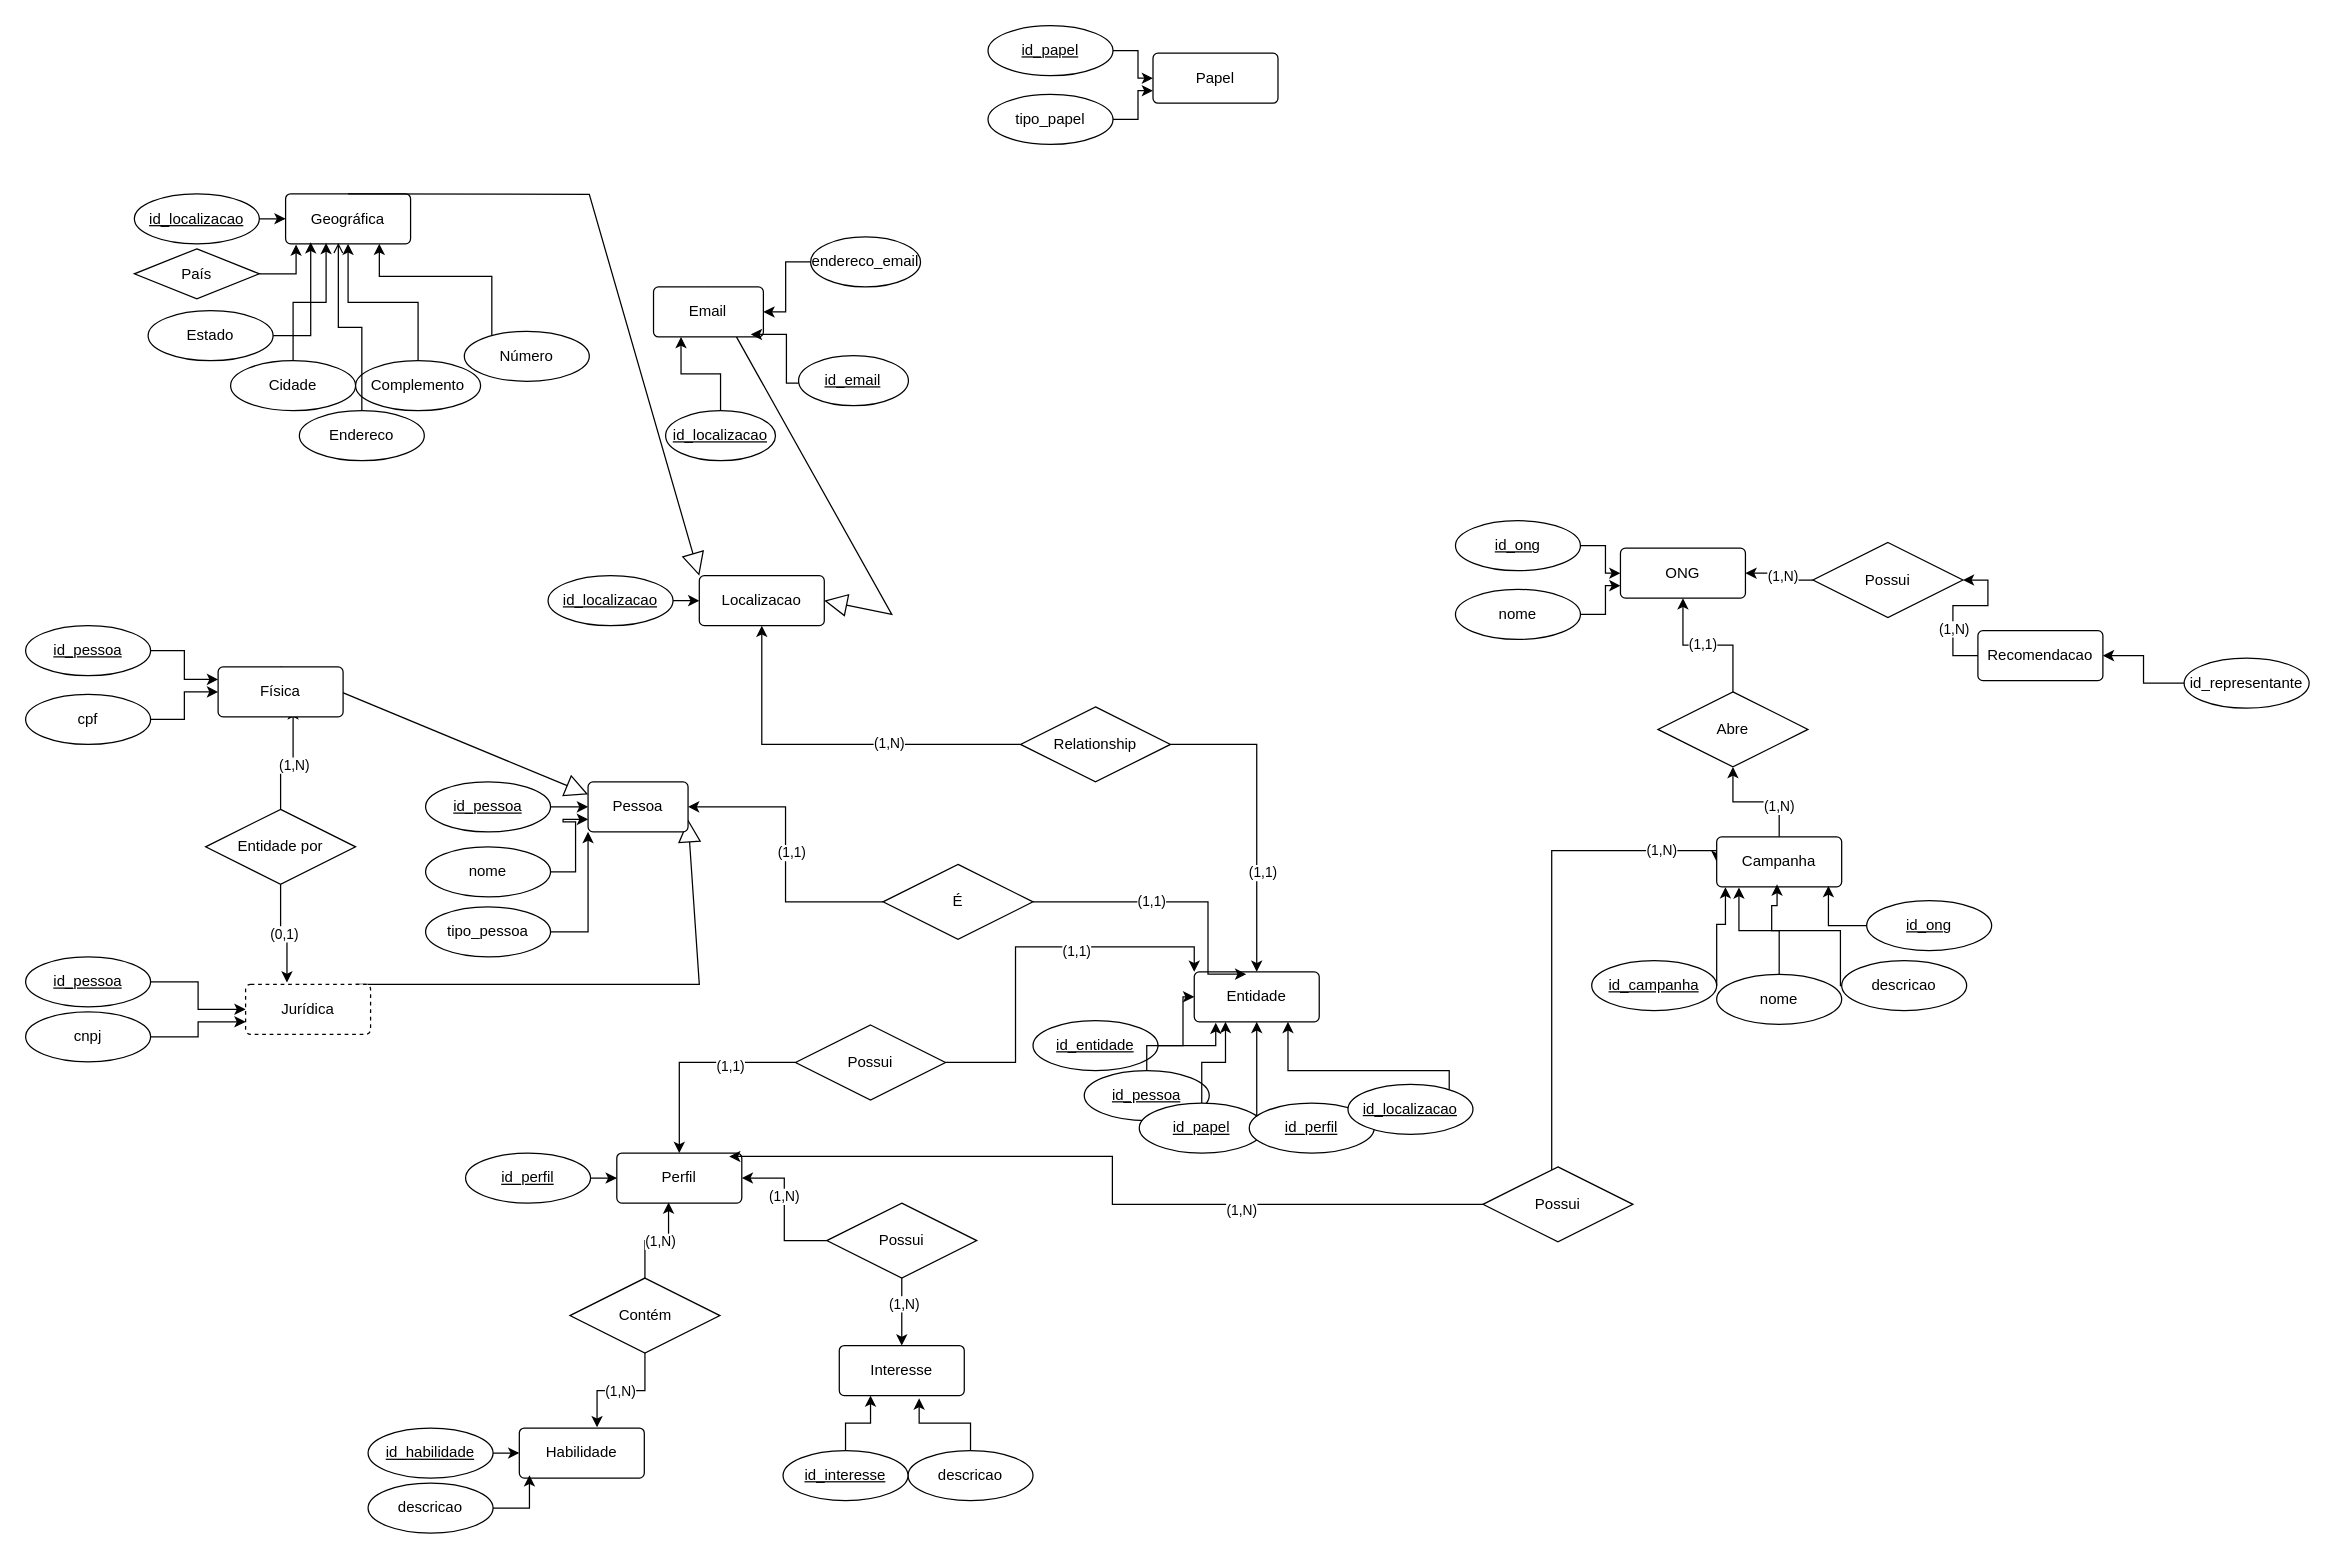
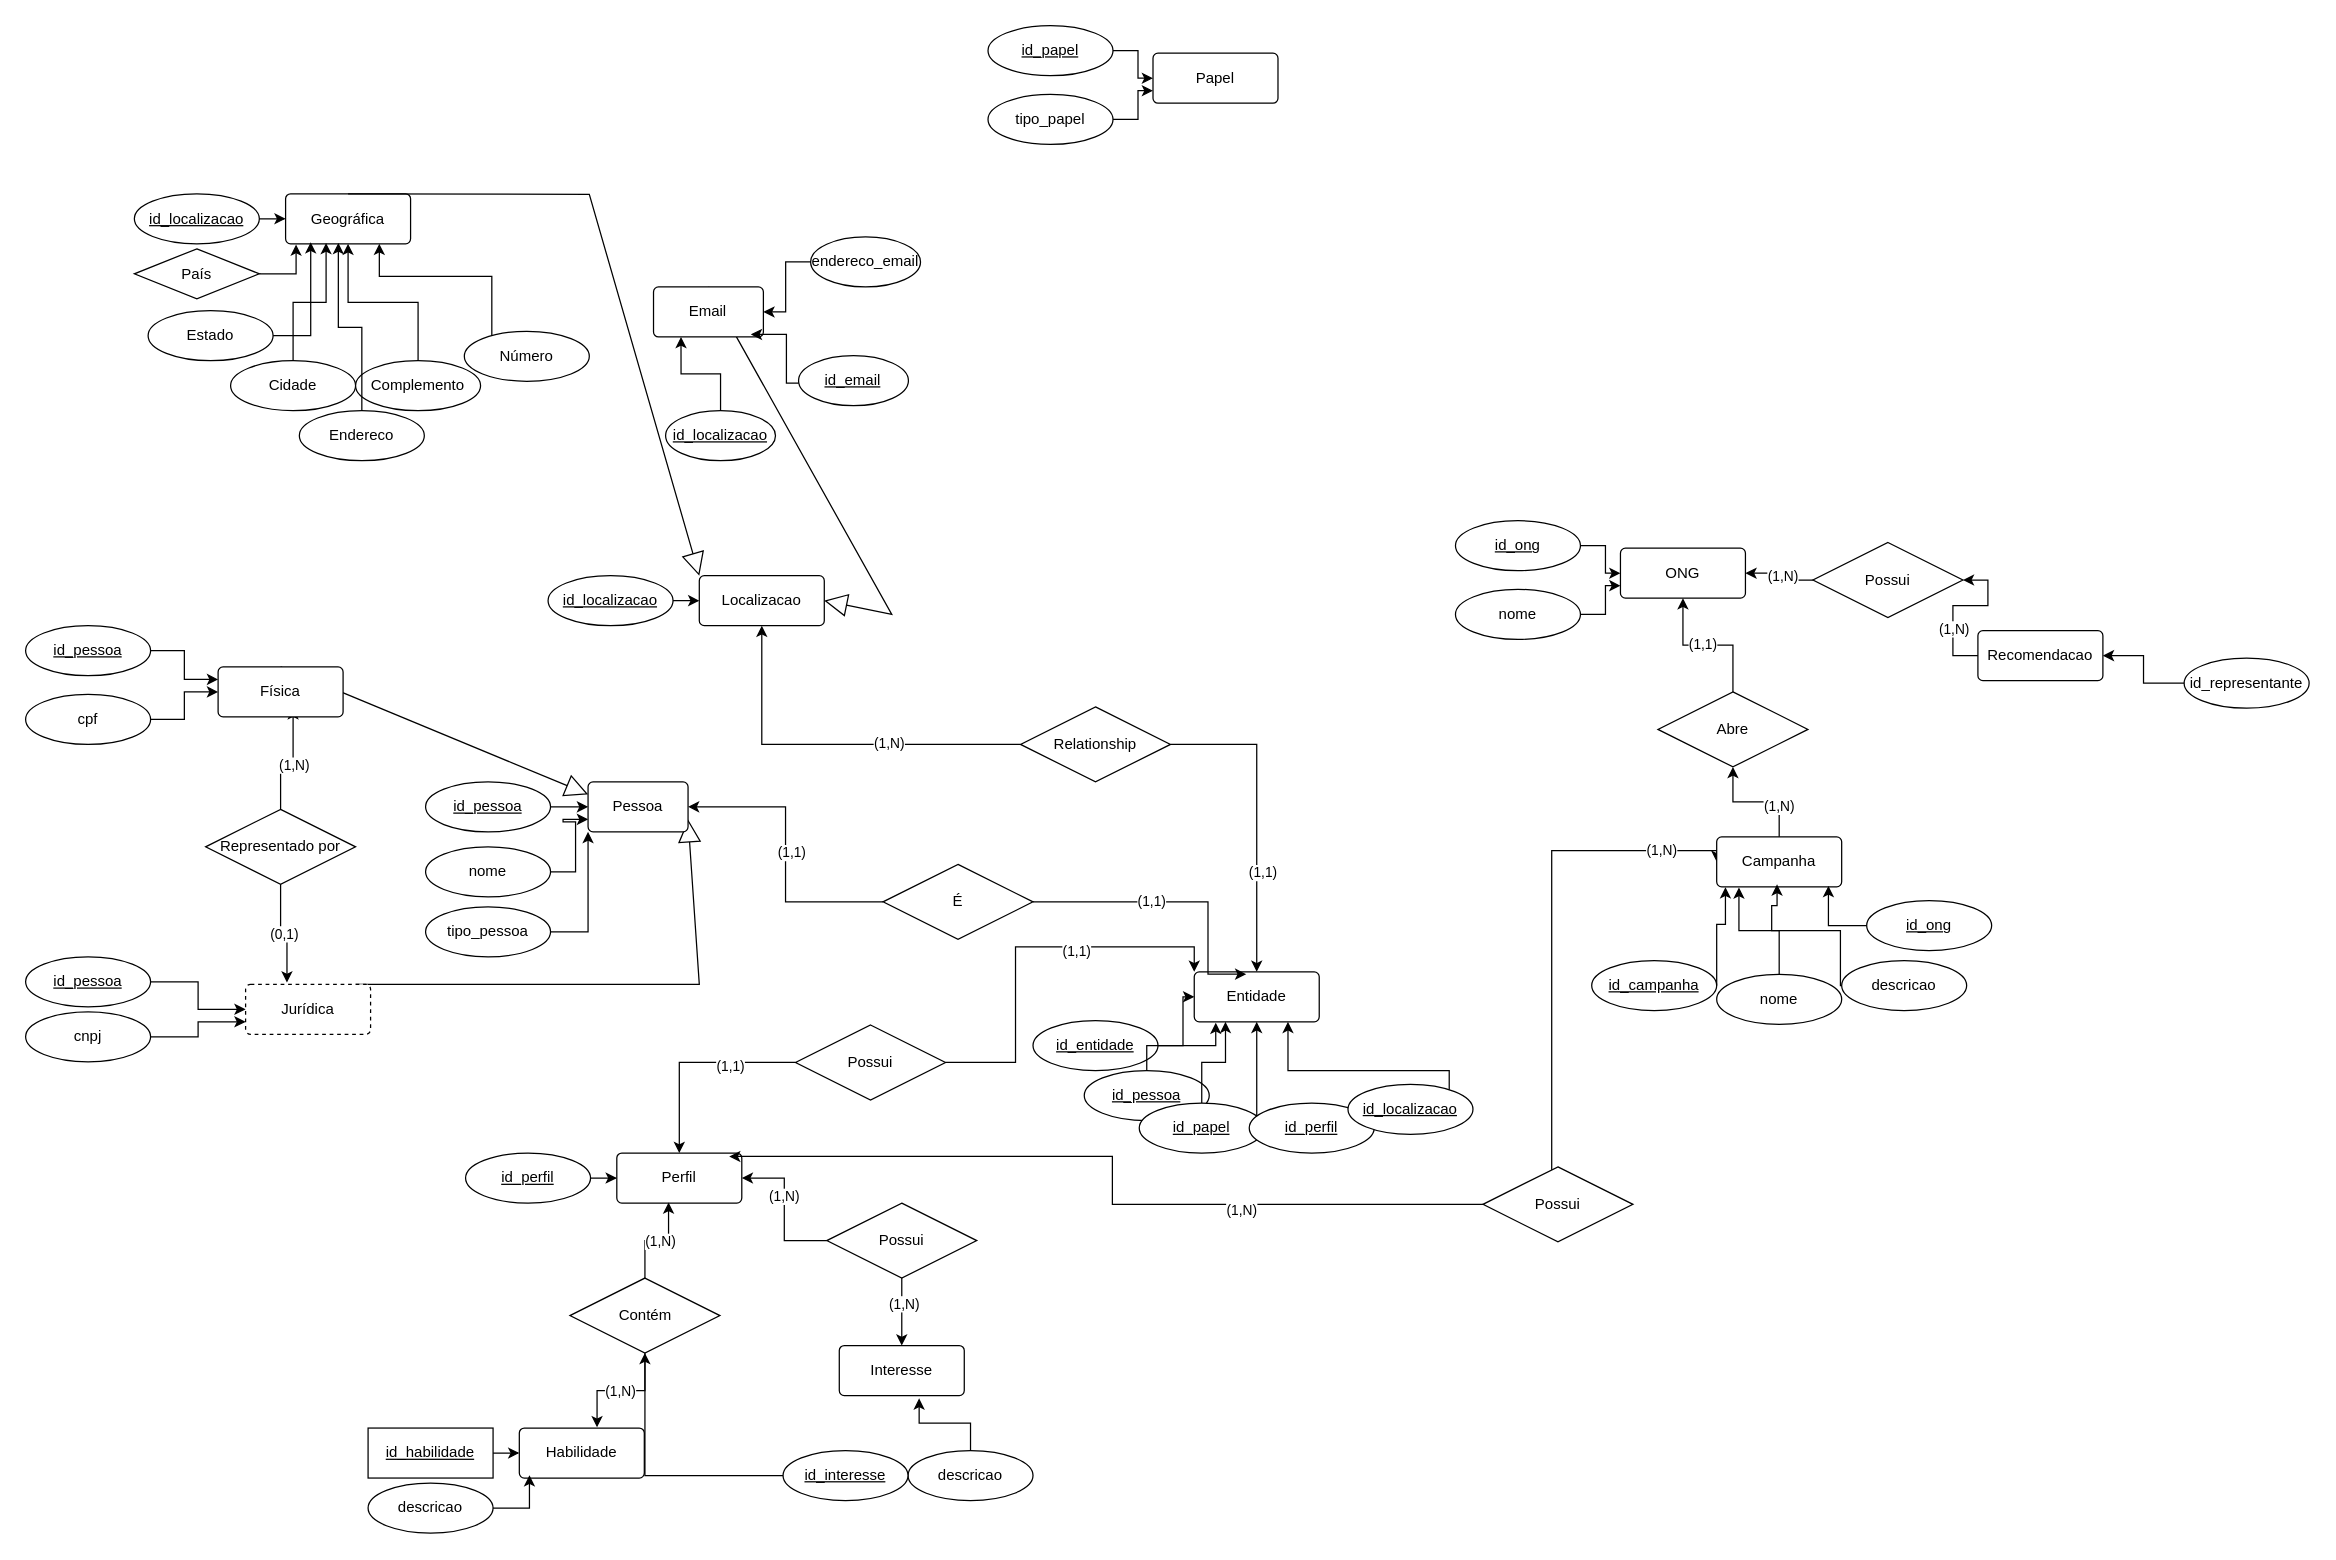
edge "Endereco" -> "Geográfica": arrowhead open -> classic
node "Entidade por": label "Entidade por" -> "Representado por"
edge "id_interesse" -> "Interesse": now "id_interesse" -> "Contém"
node "id_habilidade": shape ellipse -> rectangle
